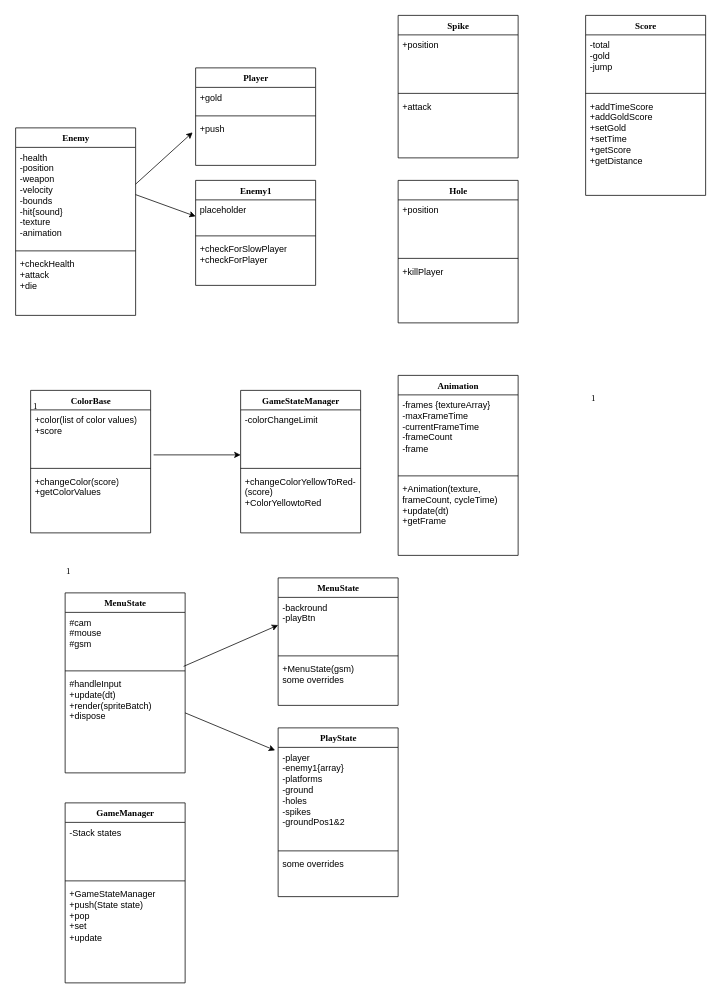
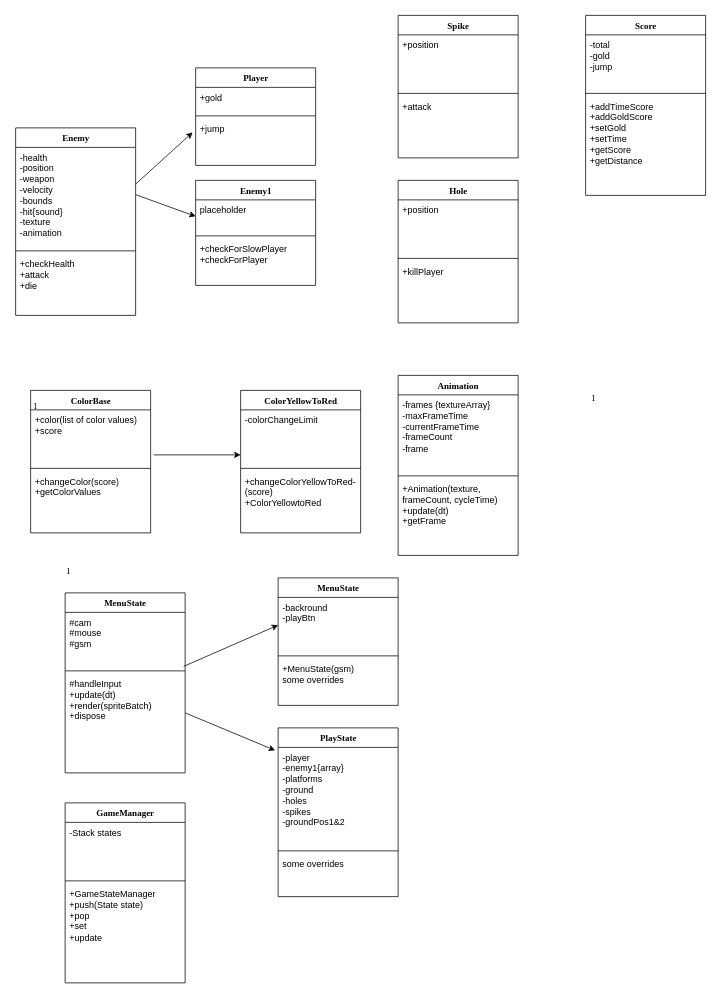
node "+push": label "+push" -> "+jump"
node "GameStateManager": label "GameStateManager" -> "ColorYellowToRed"
